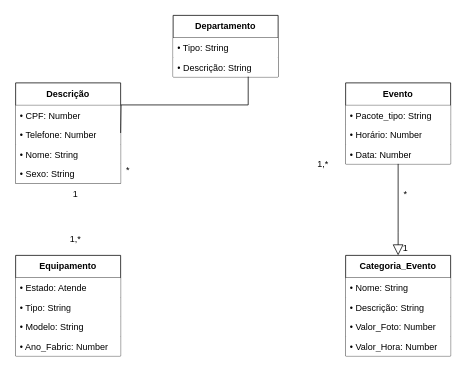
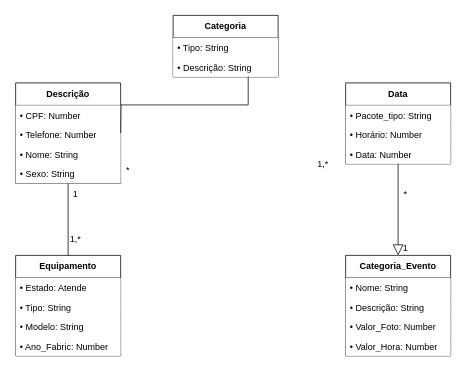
node "Departamento": label "Departamento" -> "Categoria"
node "Evento": label "Evento" -> "Data"
edge "Descrição" -- "Equipamento": added
